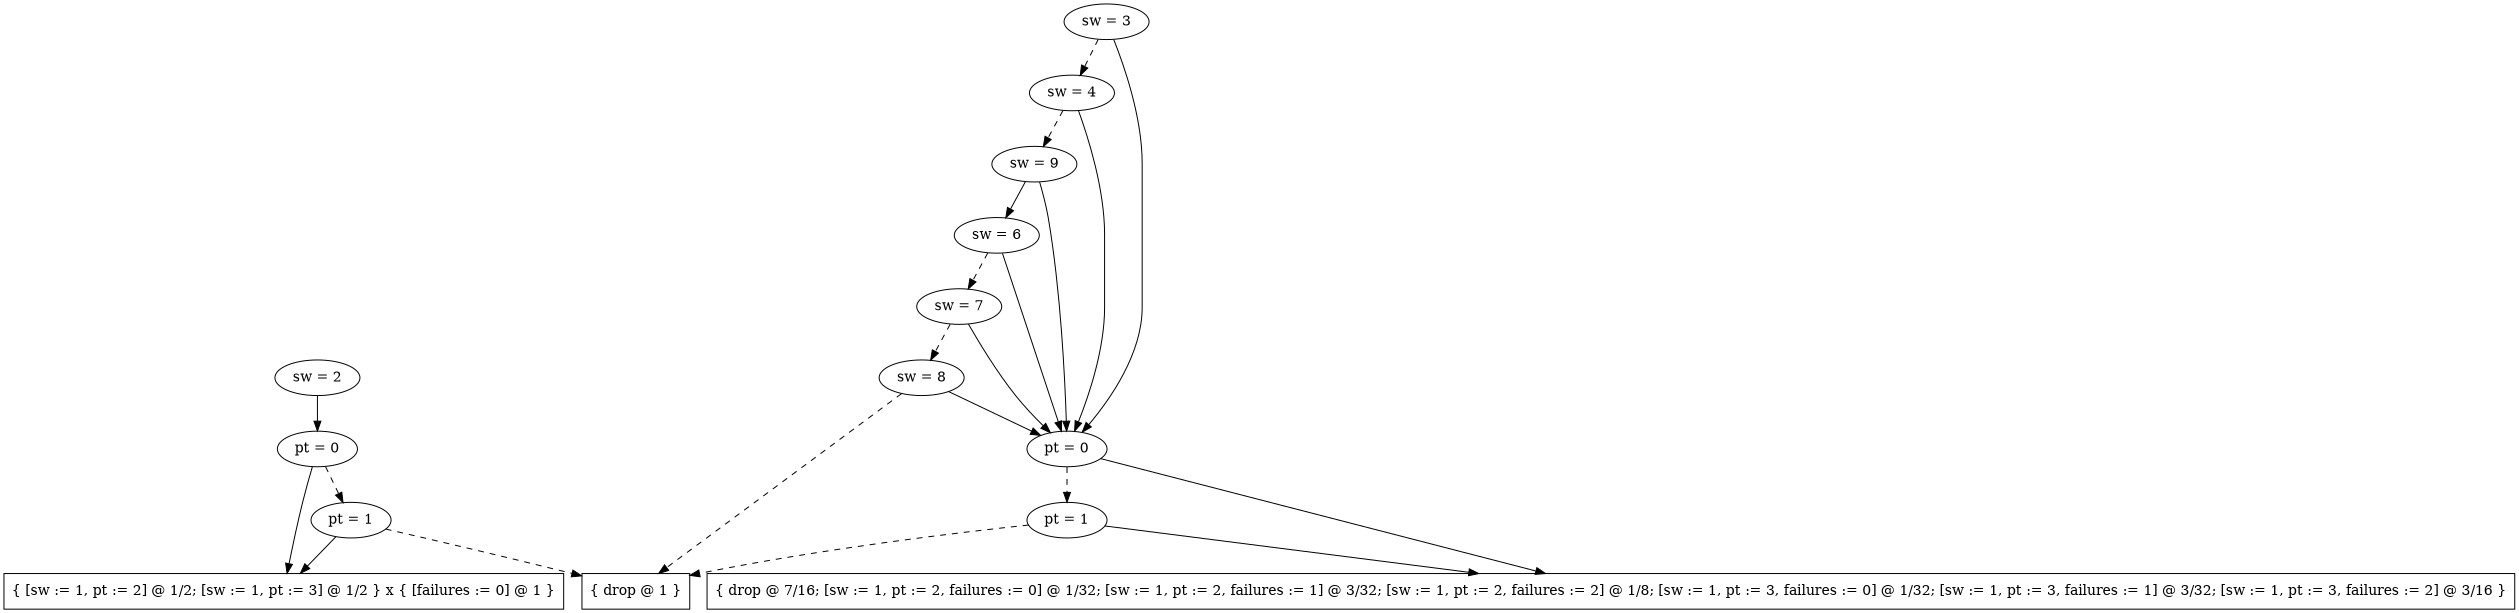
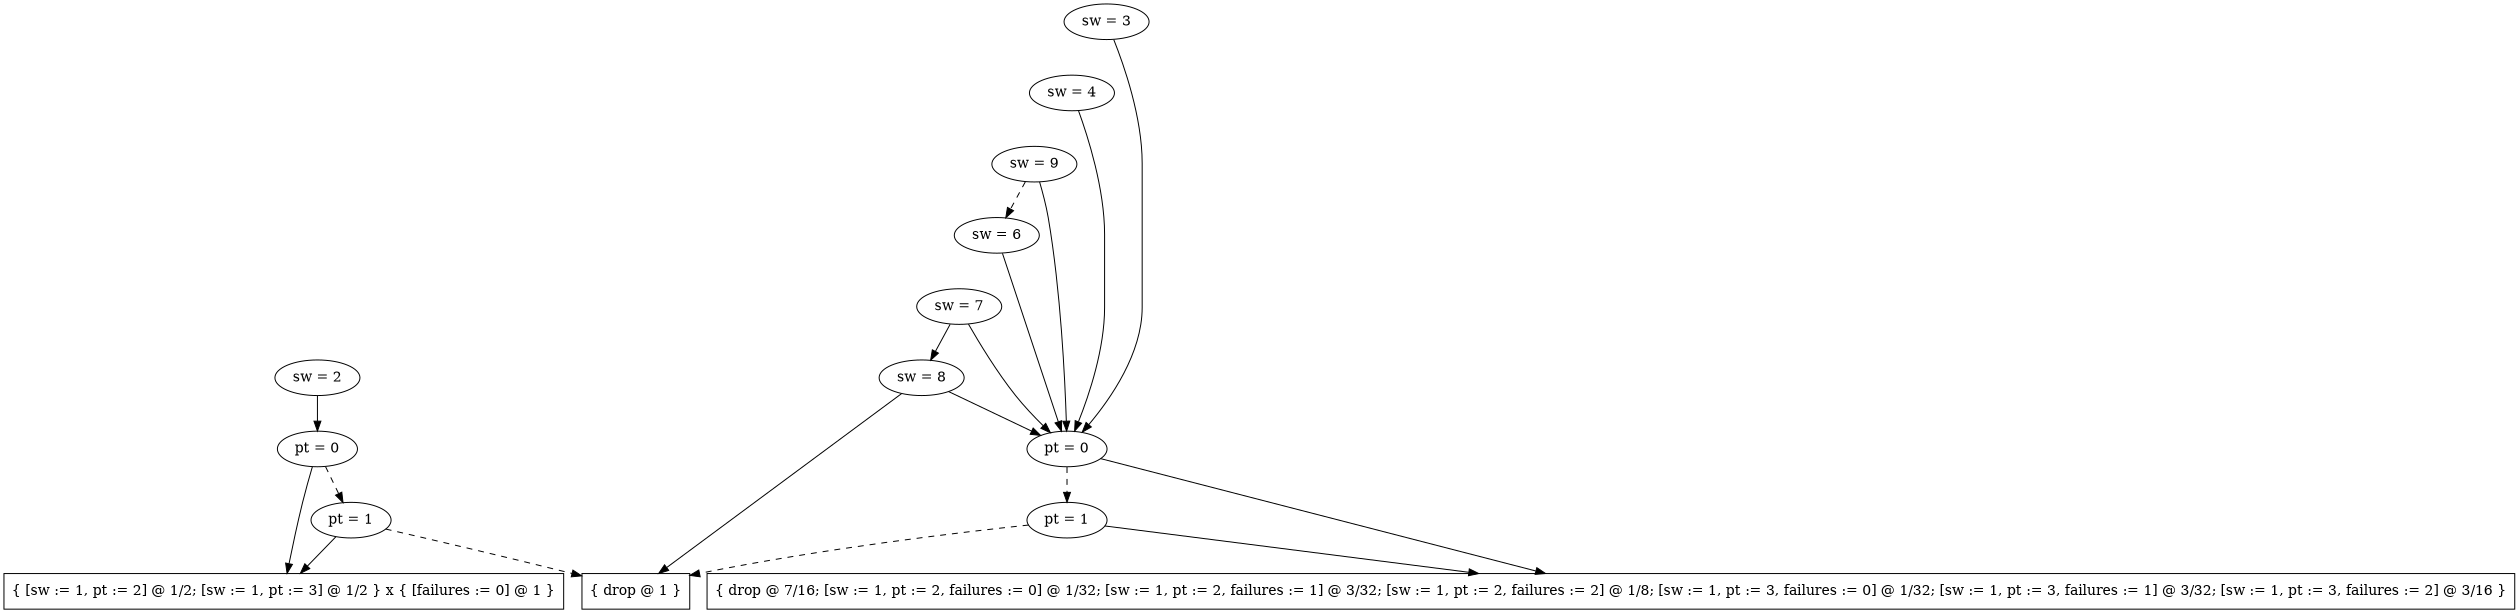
edge "sw = 3" -> "sw = 4": removed
edge "sw = 4" -> "sw = 9": removed
edge "sw = 9" -> "sw = 6": style solid -> dashed
edge "sw = 6" -> "sw = 7": removed
edge "sw = 7" -> "sw = 8": style dashed -> solid
edge "sw = 8" -> "{ drop @ 1 }": style dashed -> solid
